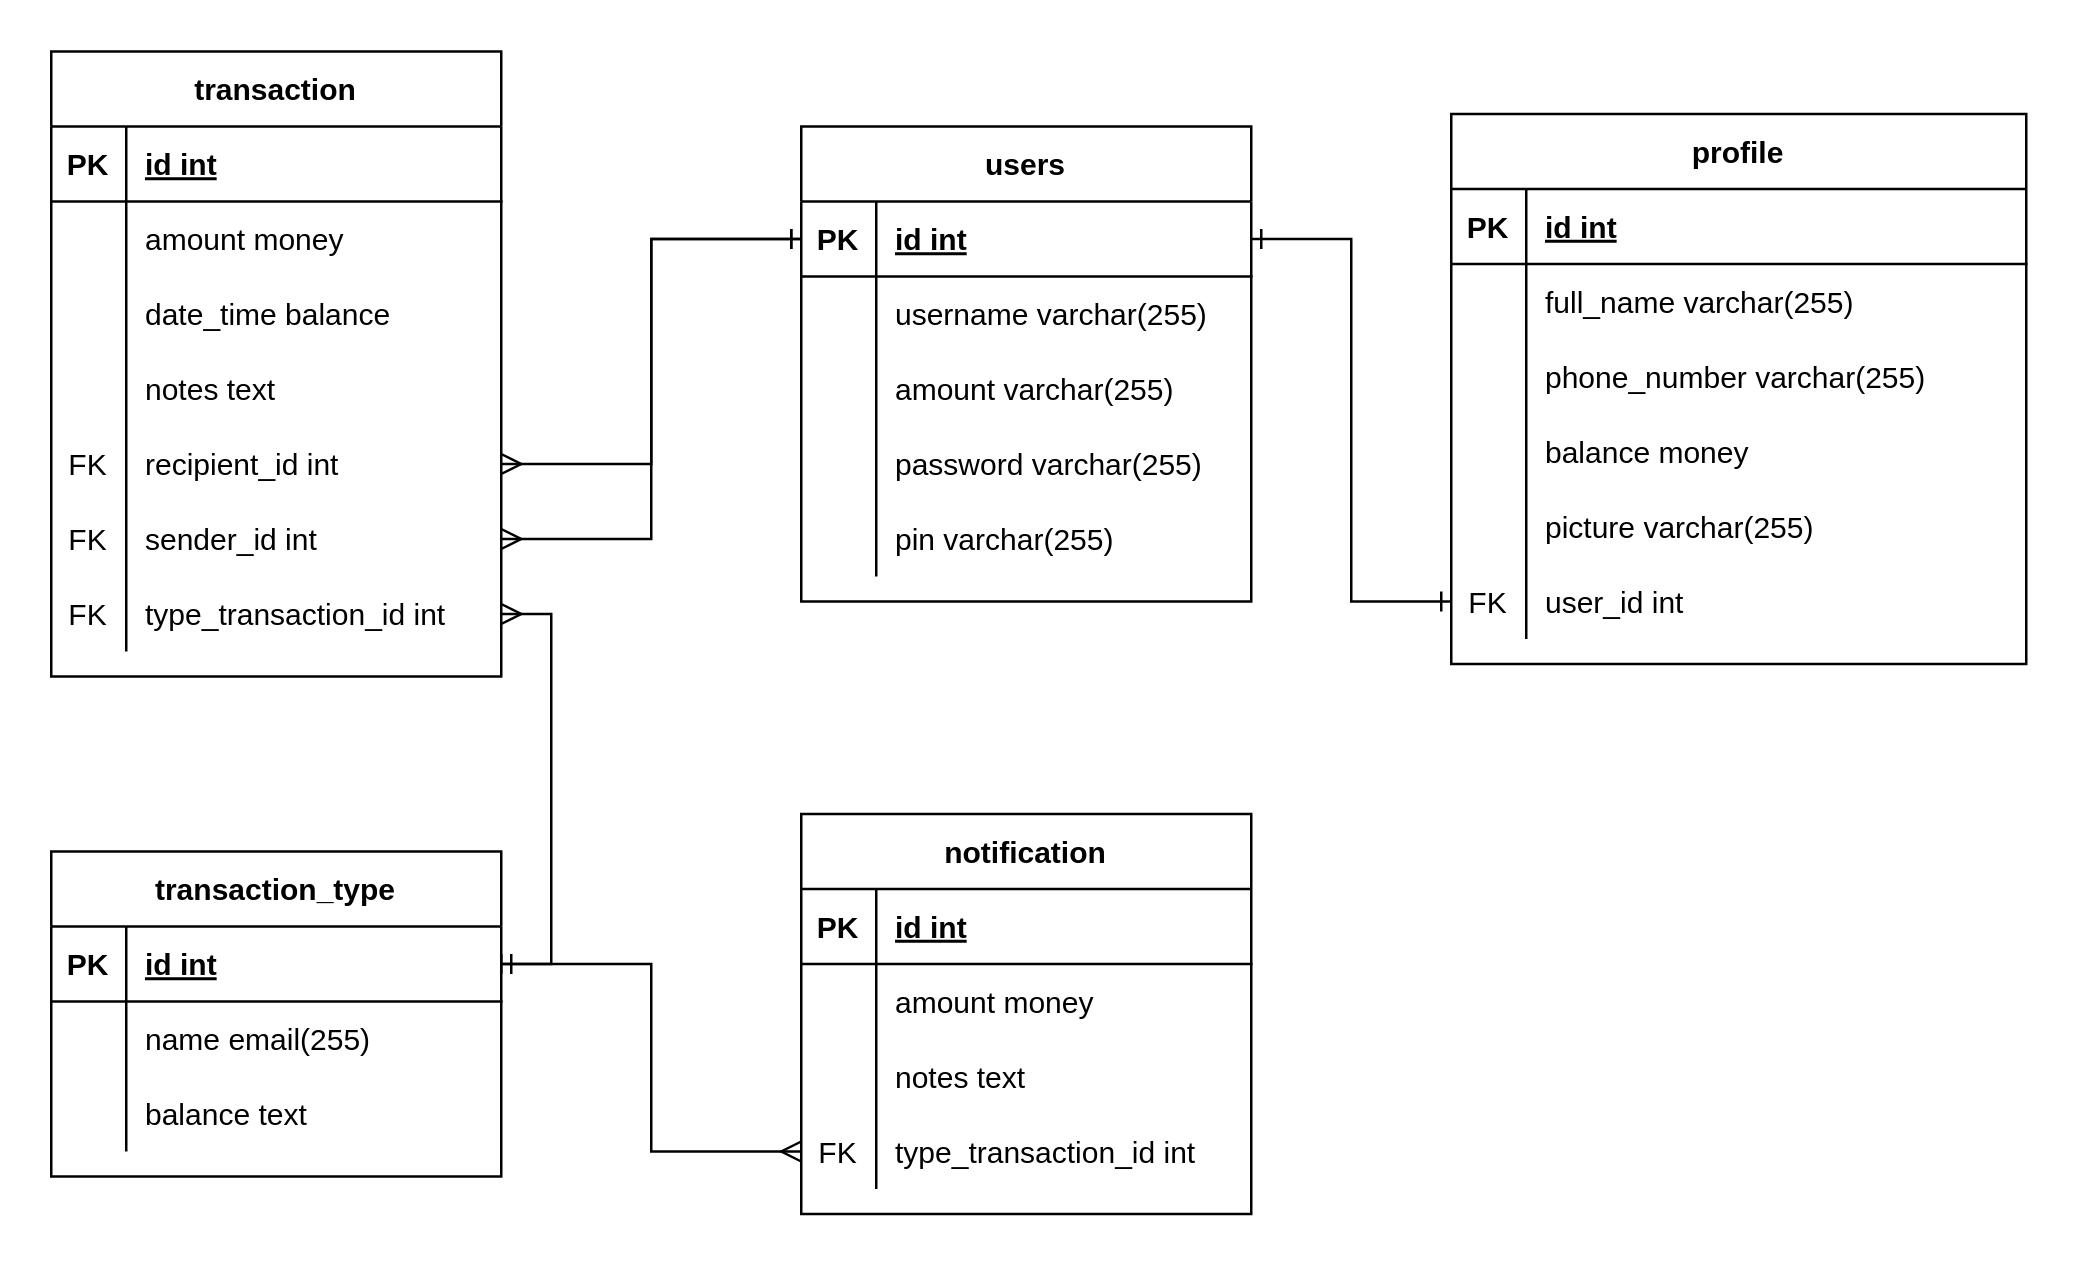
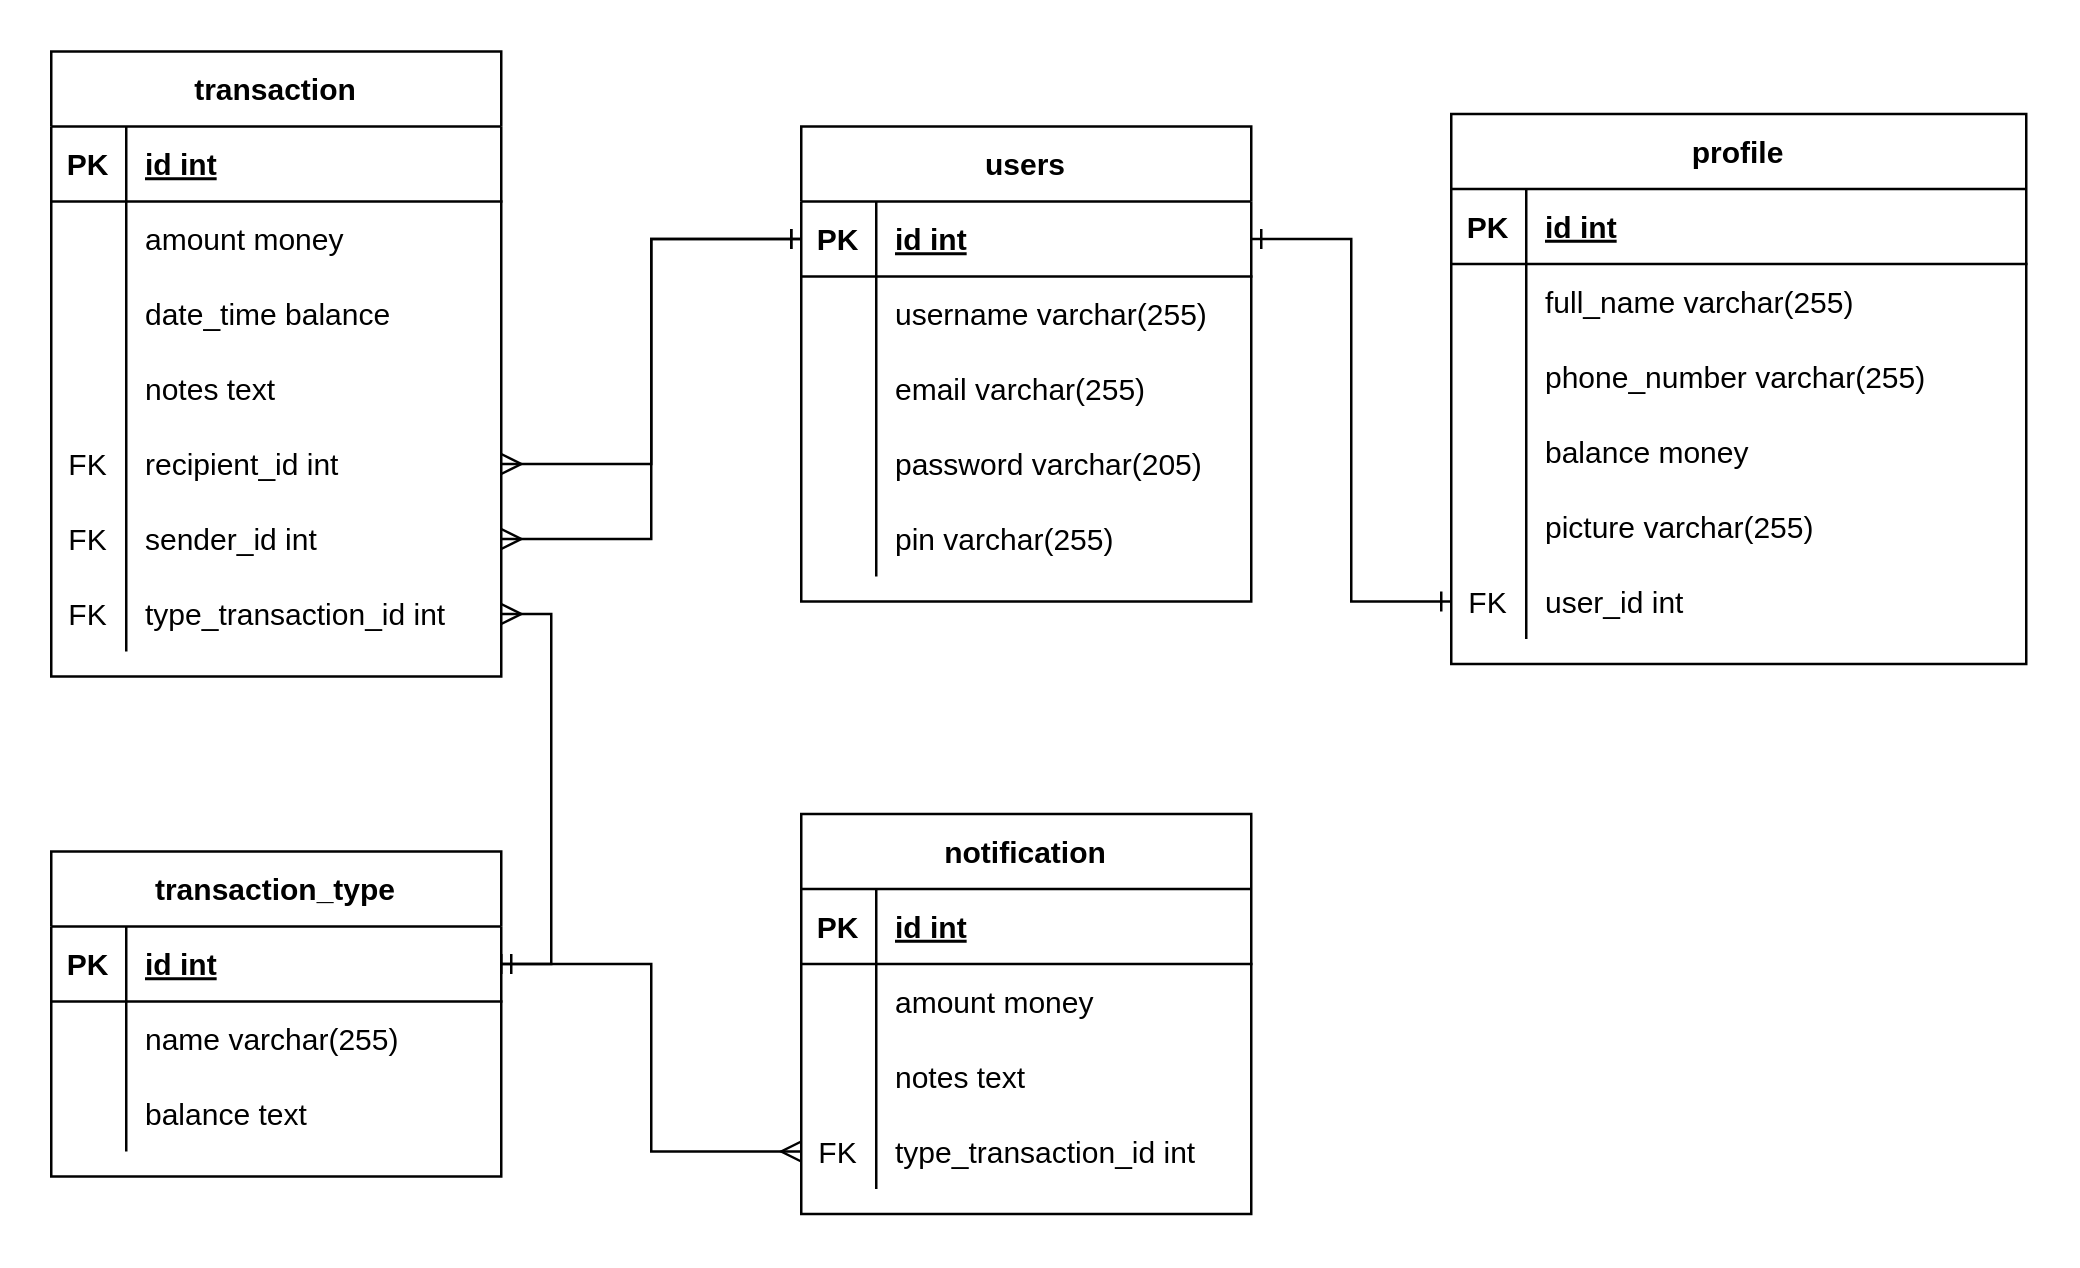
node "amount varchar(255)": label "amount varchar(255)" -> "email varchar(255)"
node "password varchar(255)": label "password varchar(255)" -> "password varchar(205)"
node "name email(255)": label "name email(255)" -> "name varchar(255)"
